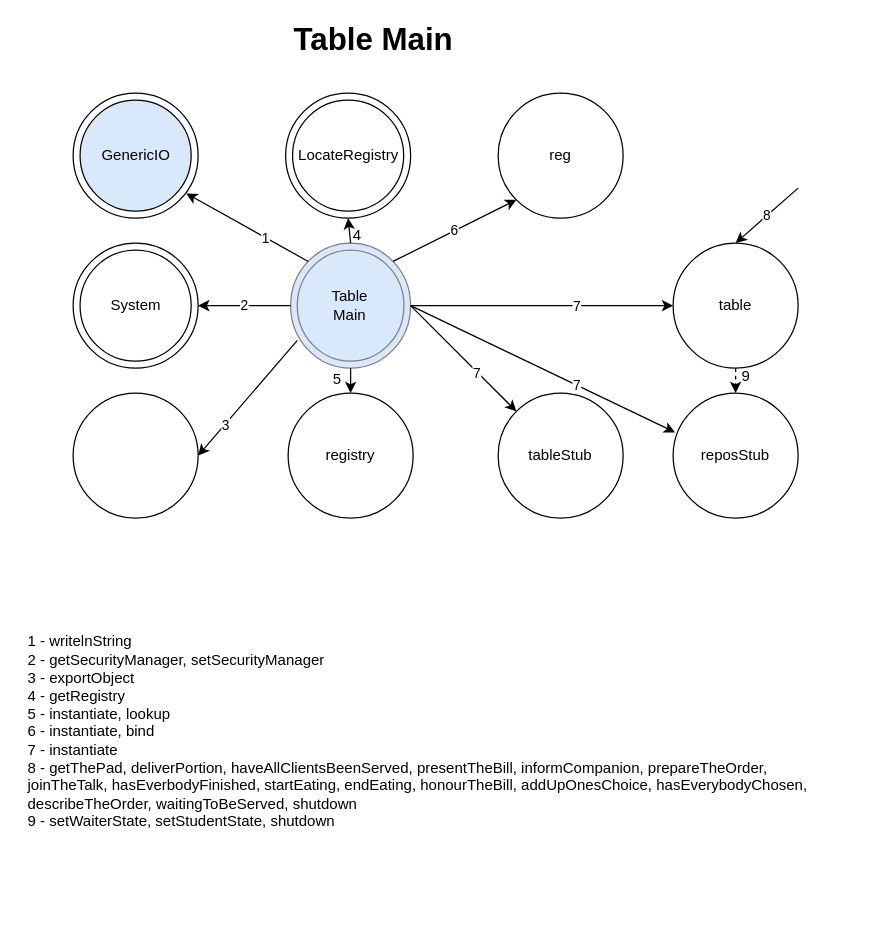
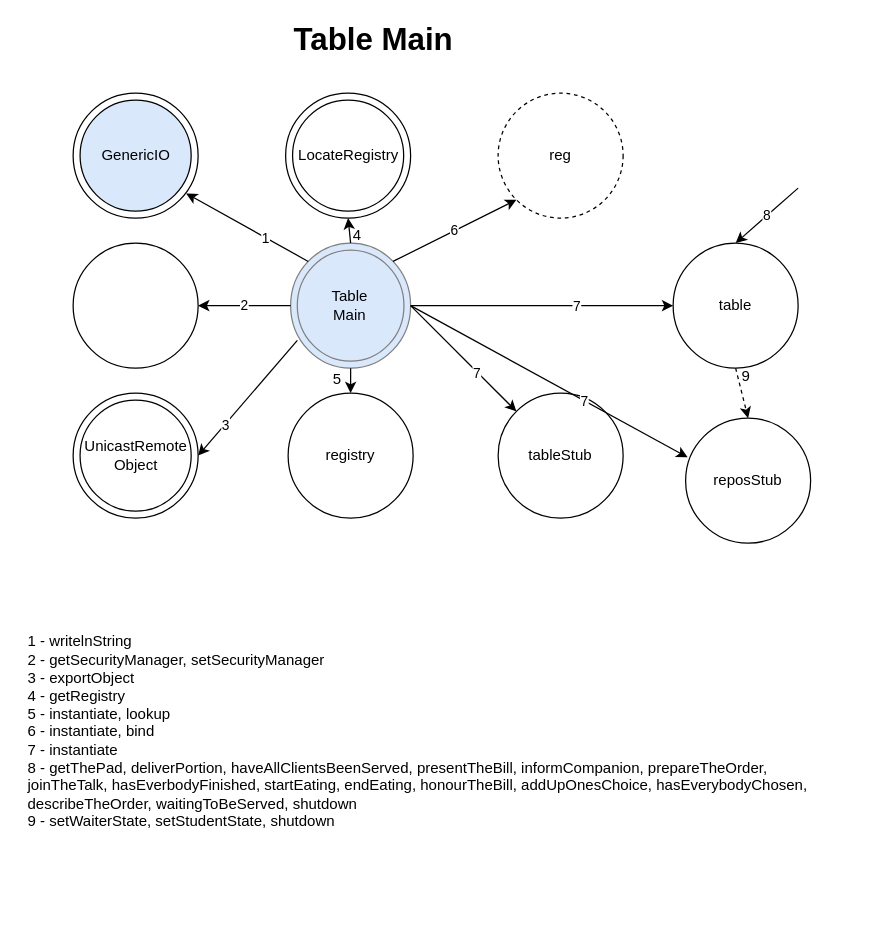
node "reg": style solid -> dashed
node "System": removed
node "UnicastRemote Object": added
node "reposStub": moved (736, 456) -> (748, 481)
